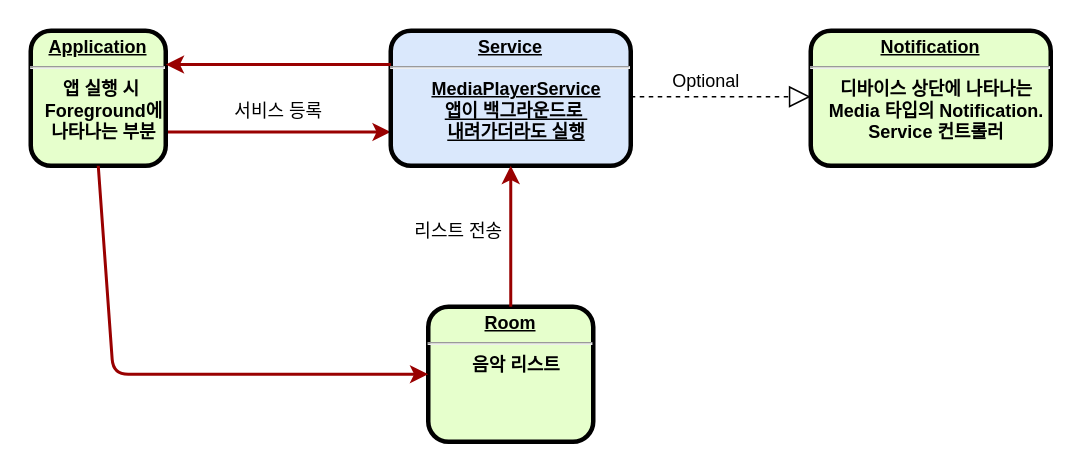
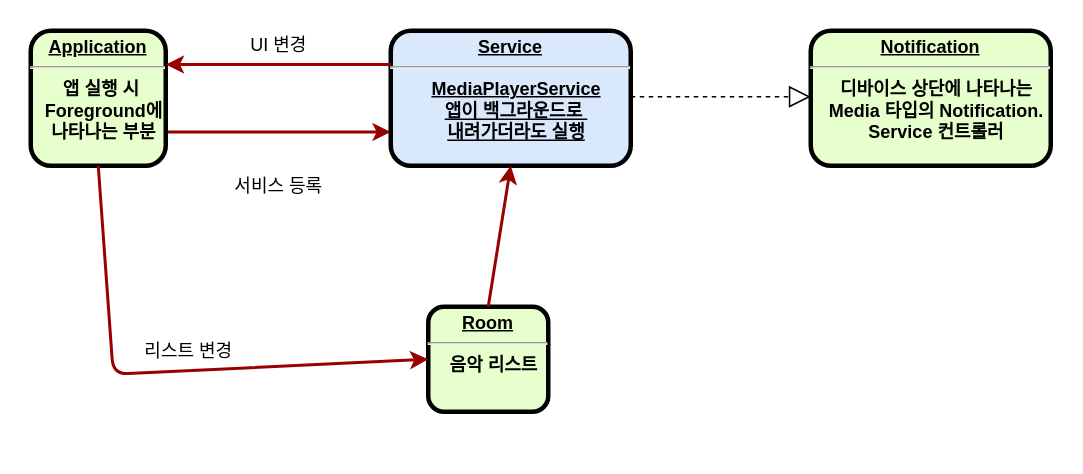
node "UI 변경": added
node "Optional": removed
node "서비스 등록": moved (278, 112) -> (278, 187)
node "리스트 전송": removed
node "리스트 변경": added
node "Room 음악 리스트": size 165x135 -> 120x105
